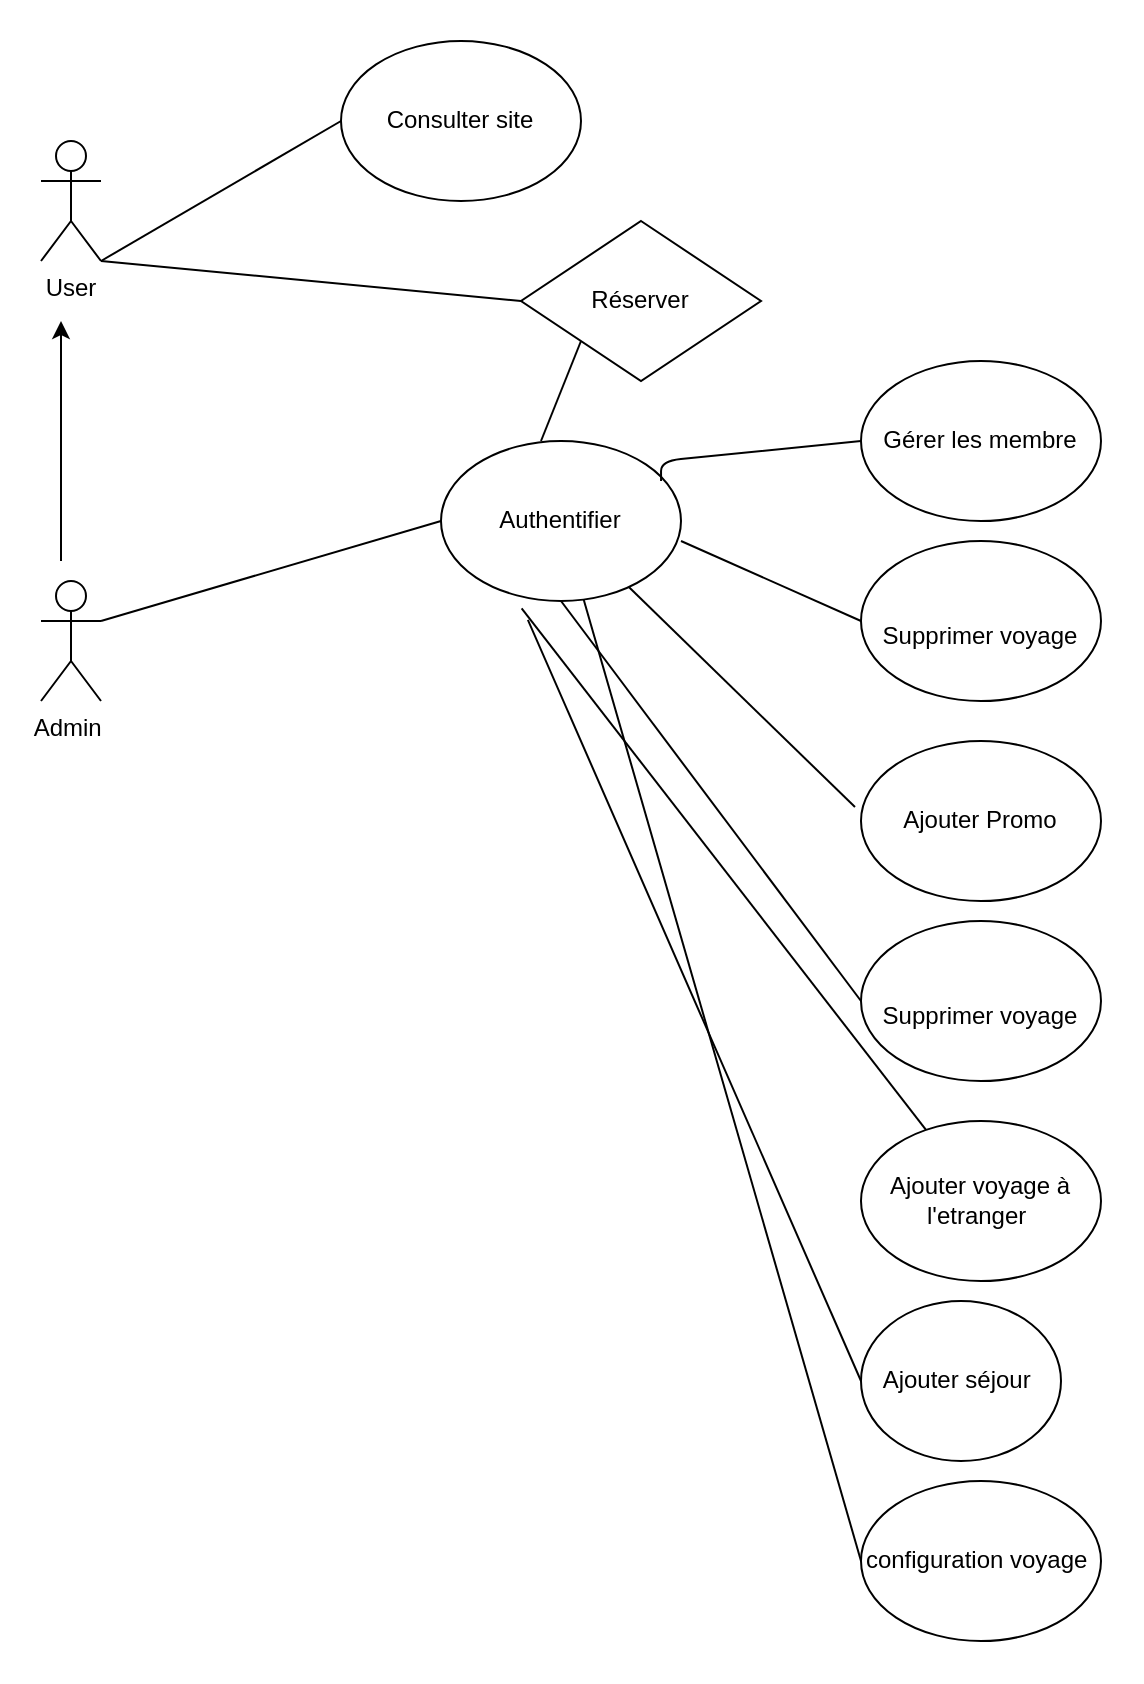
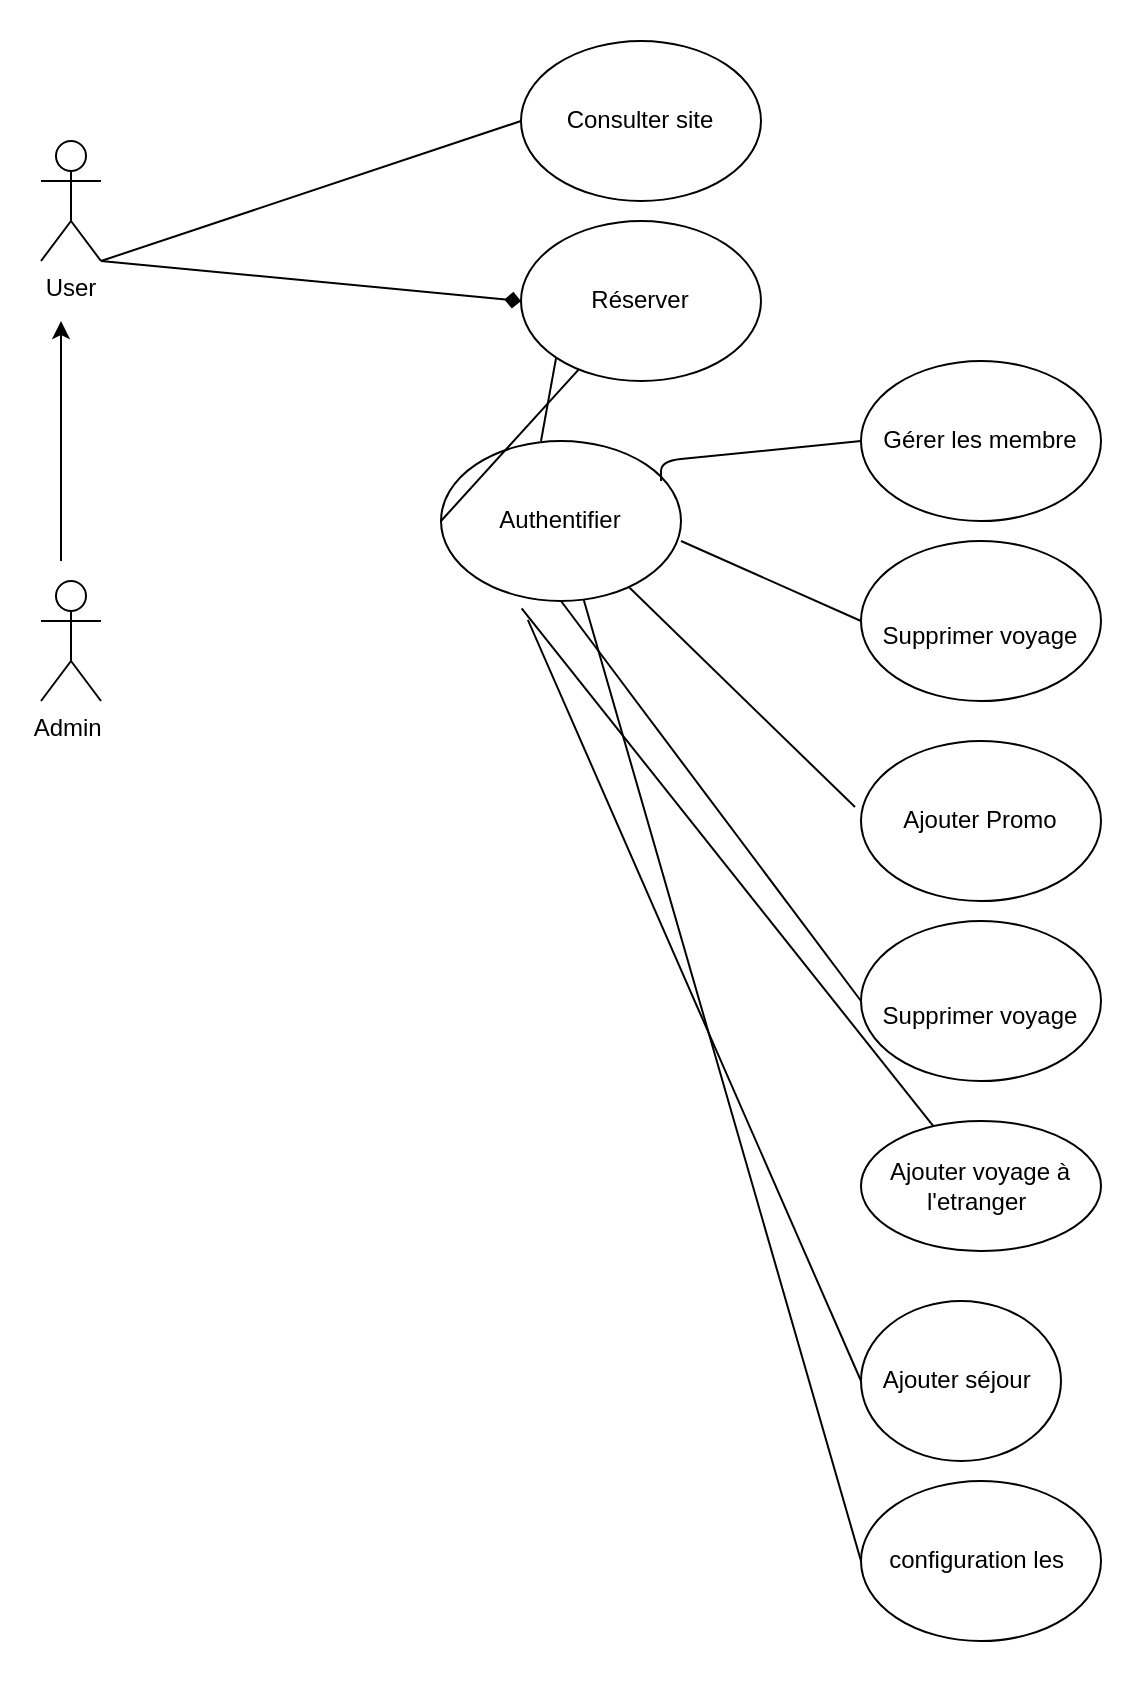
node "Consulter site": moved (461, 121) -> (641, 121)
edge "User" -- "Réserver": arrowhead none -> diamond
node "Réserver": shape diamond -> ellipse
edge "Authentifier" -- "Admin": now "Authentifier" -- "Réserver"
node "Ajouter voyage à l'etranger": size 240x160 -> 240x130
node "configuration voyage": label "configuration voyage" -> "configuration les"
